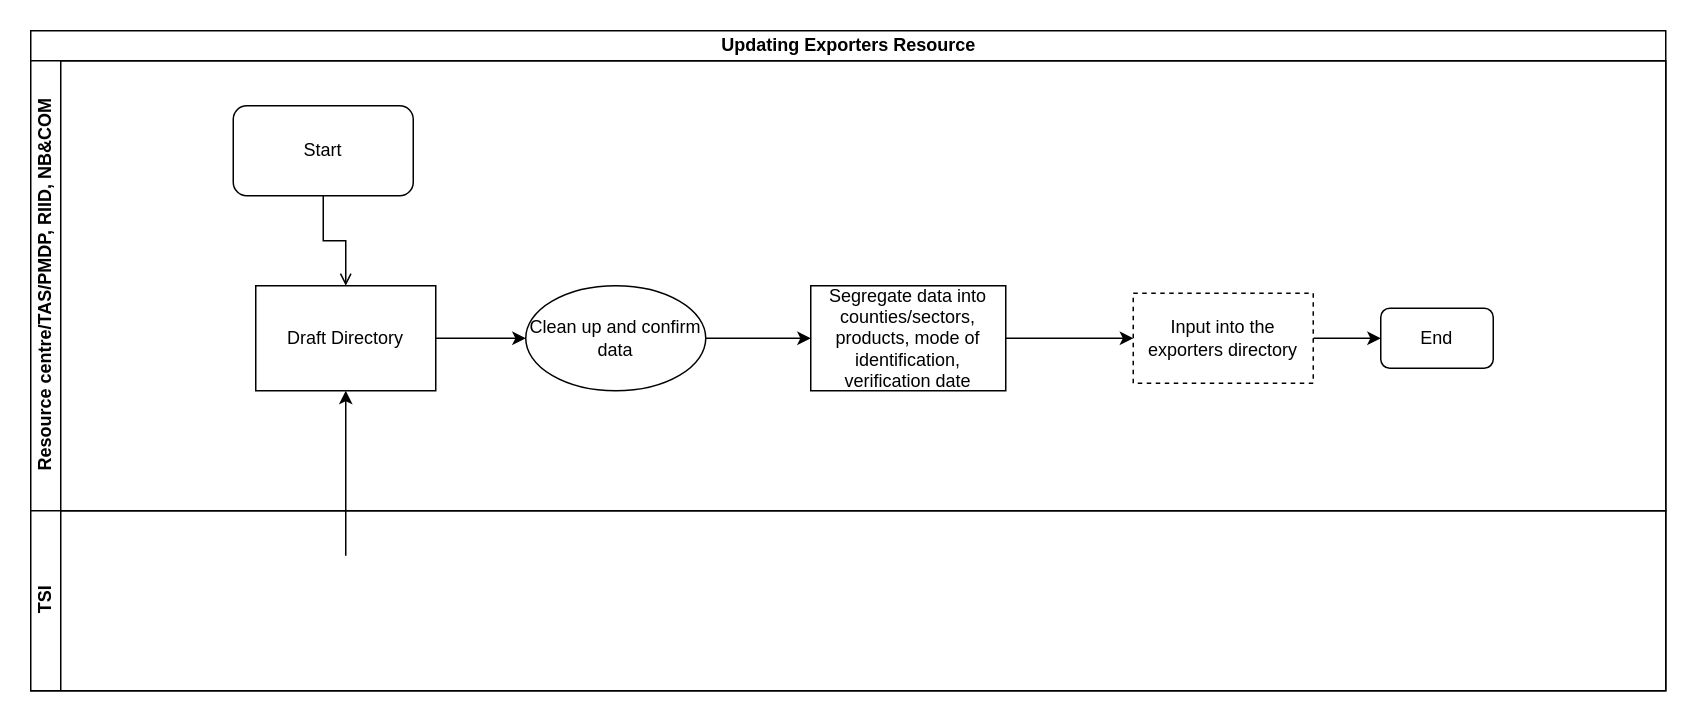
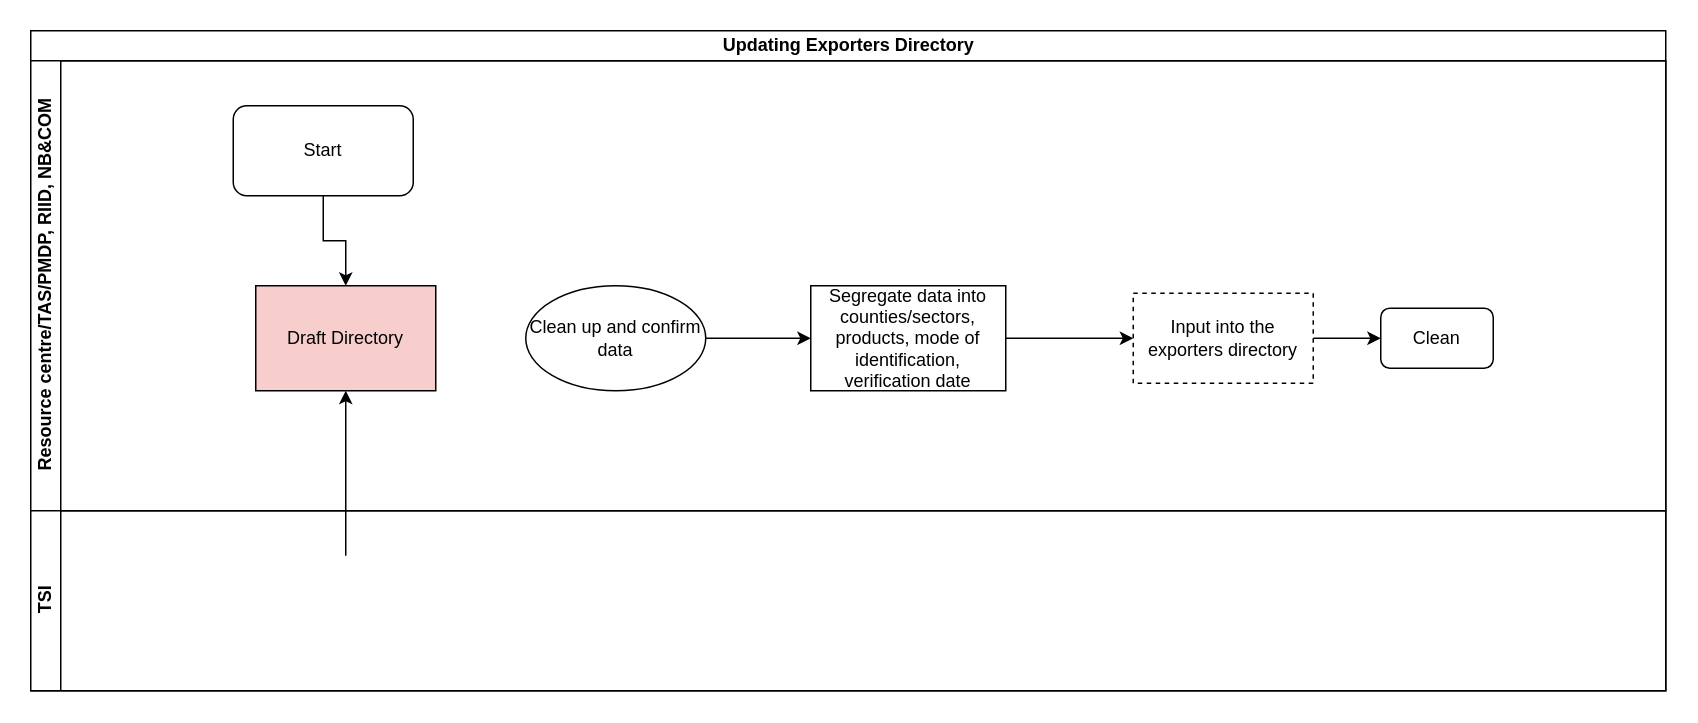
node "Updating Exporters Resource": label "Updating Exporters Resource" -> "Updating Exporters Directory"
edge "Start" -> "Draft Directory": arrowhead open -> classic
node "Draft Directory": fillcolor #ffffff -> #f8cecc
edge "Draft Directory" -> "Clean up and confirm data": removed
node "End": label "End" -> "Clean"
